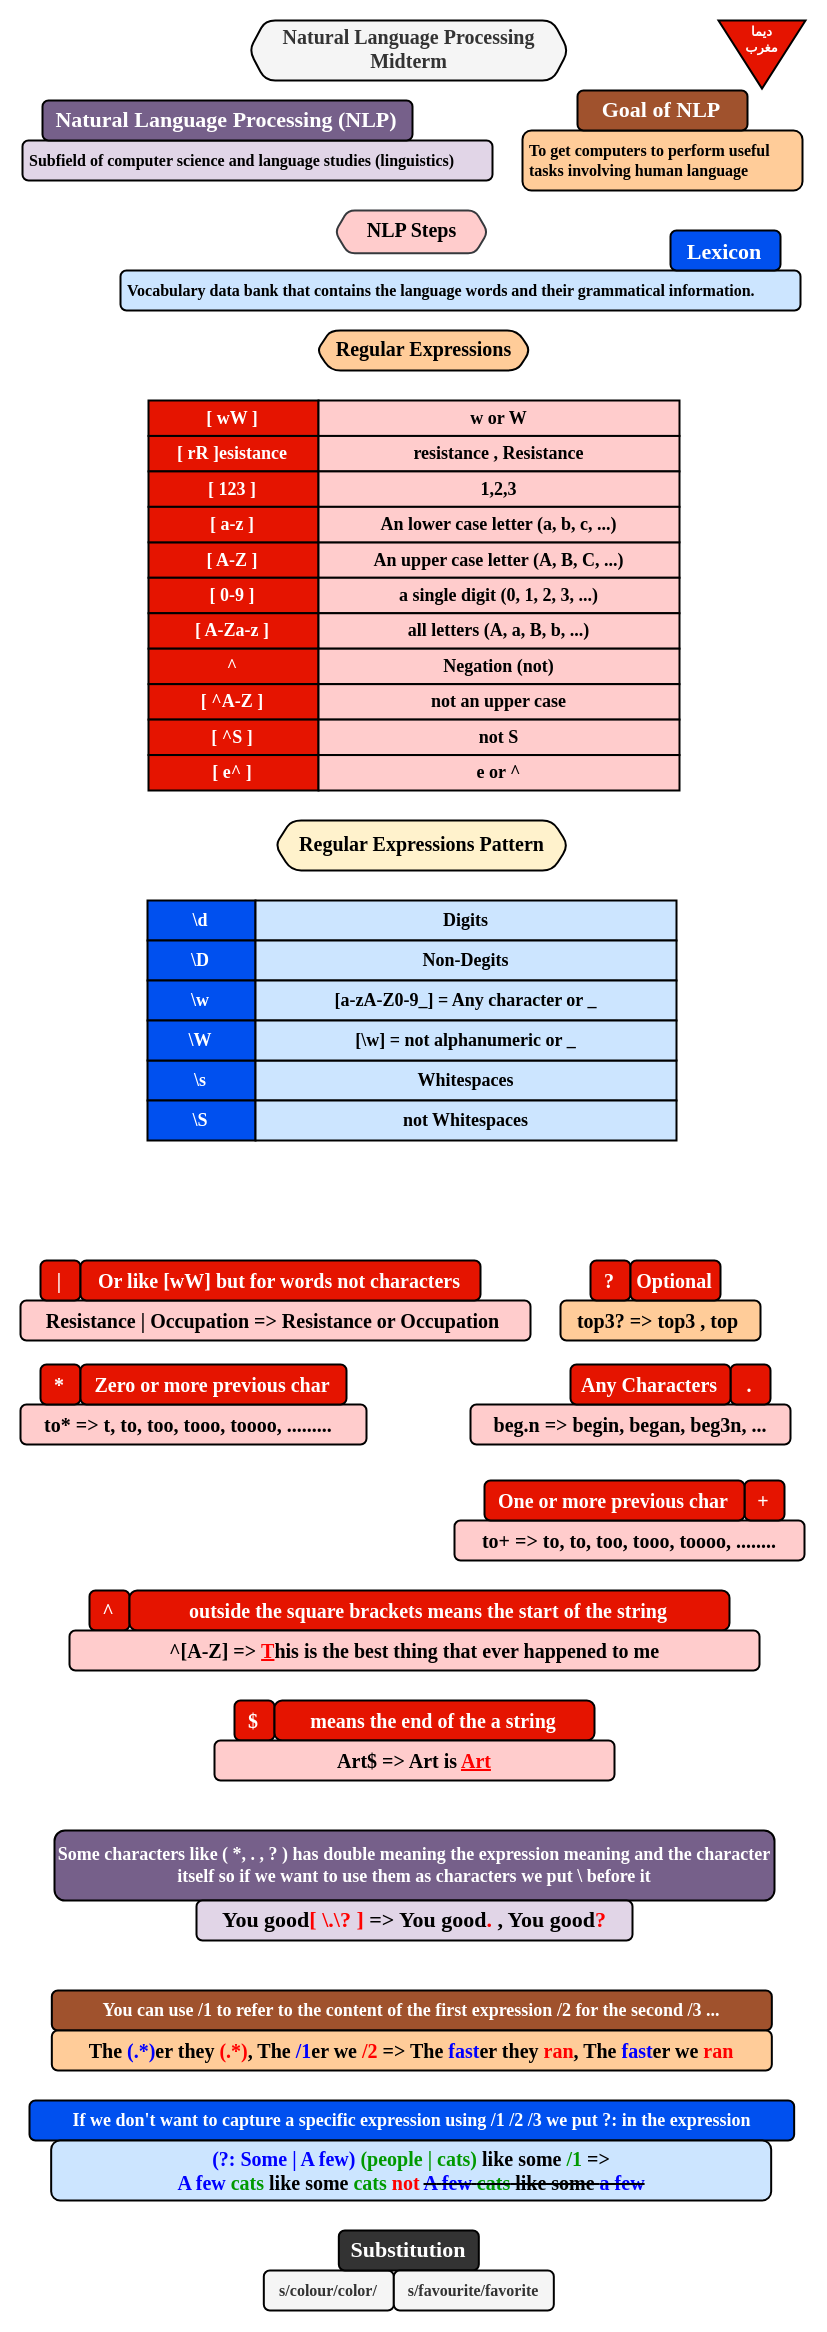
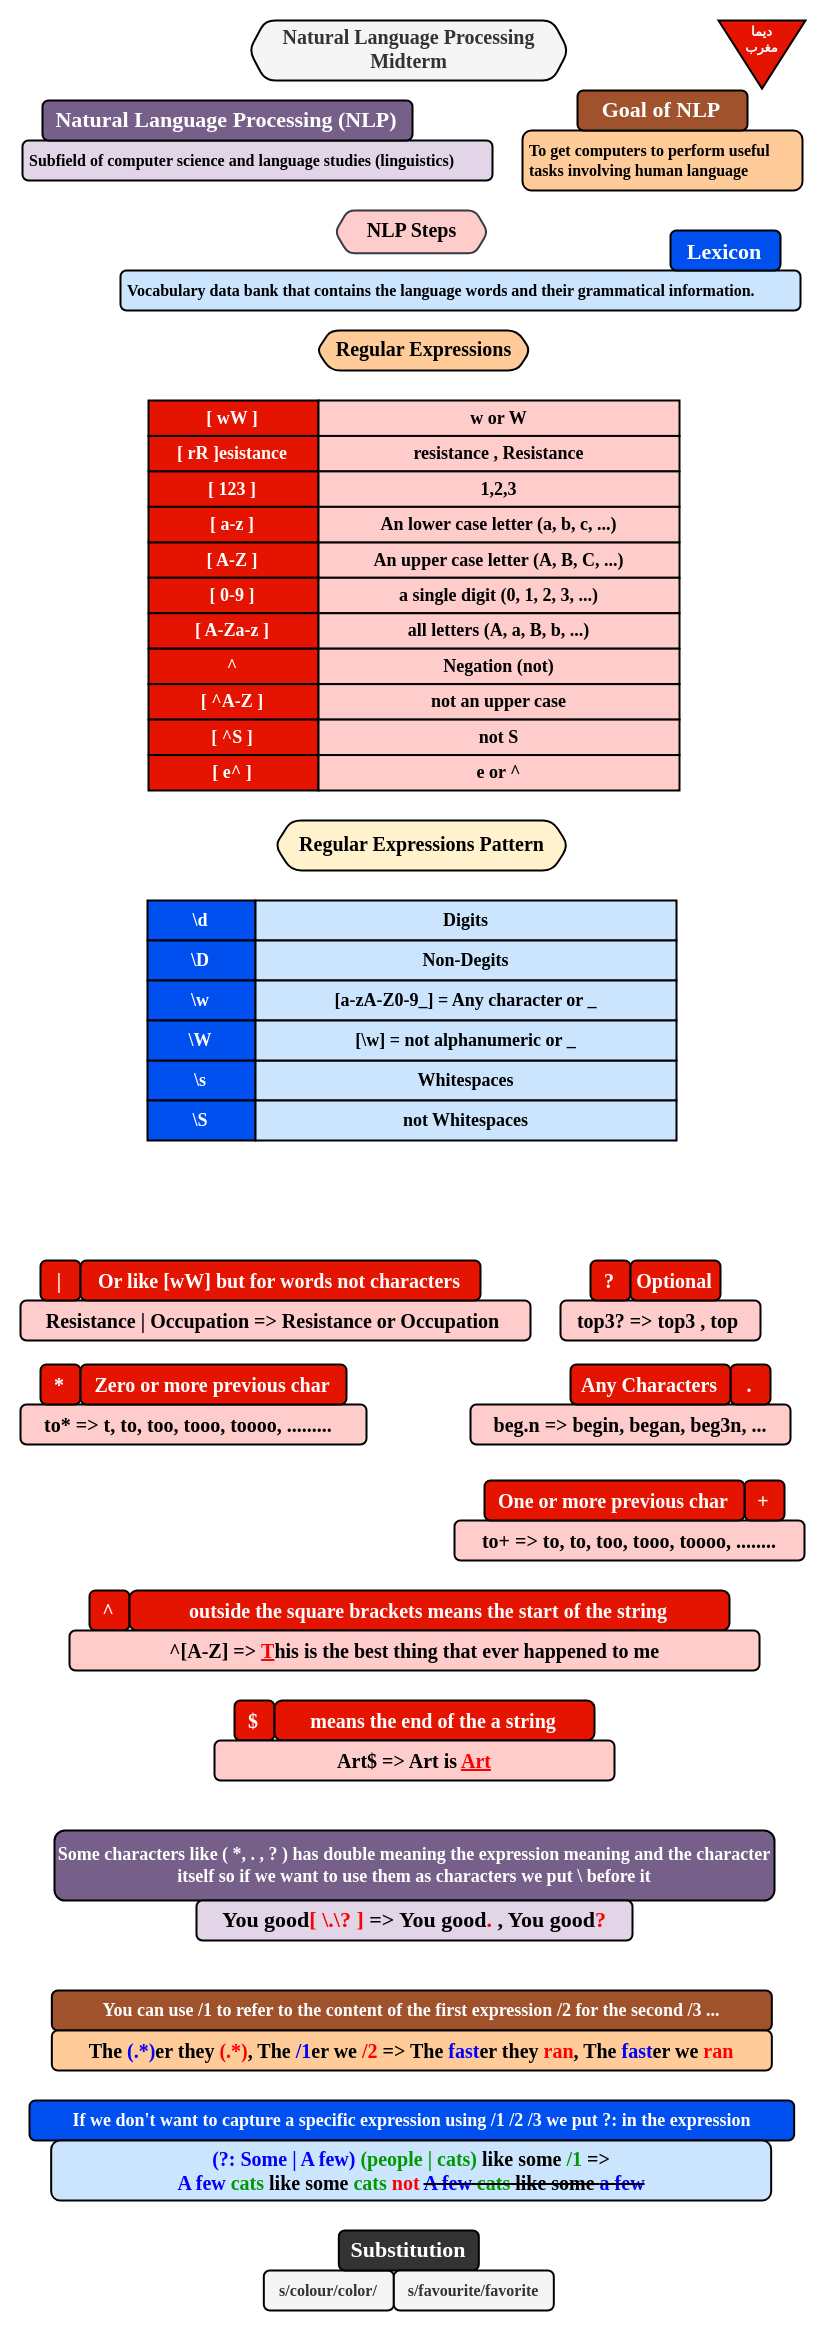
node "top3? => top3 , top": fillcolor #ffcc99 -> #ffcccc
